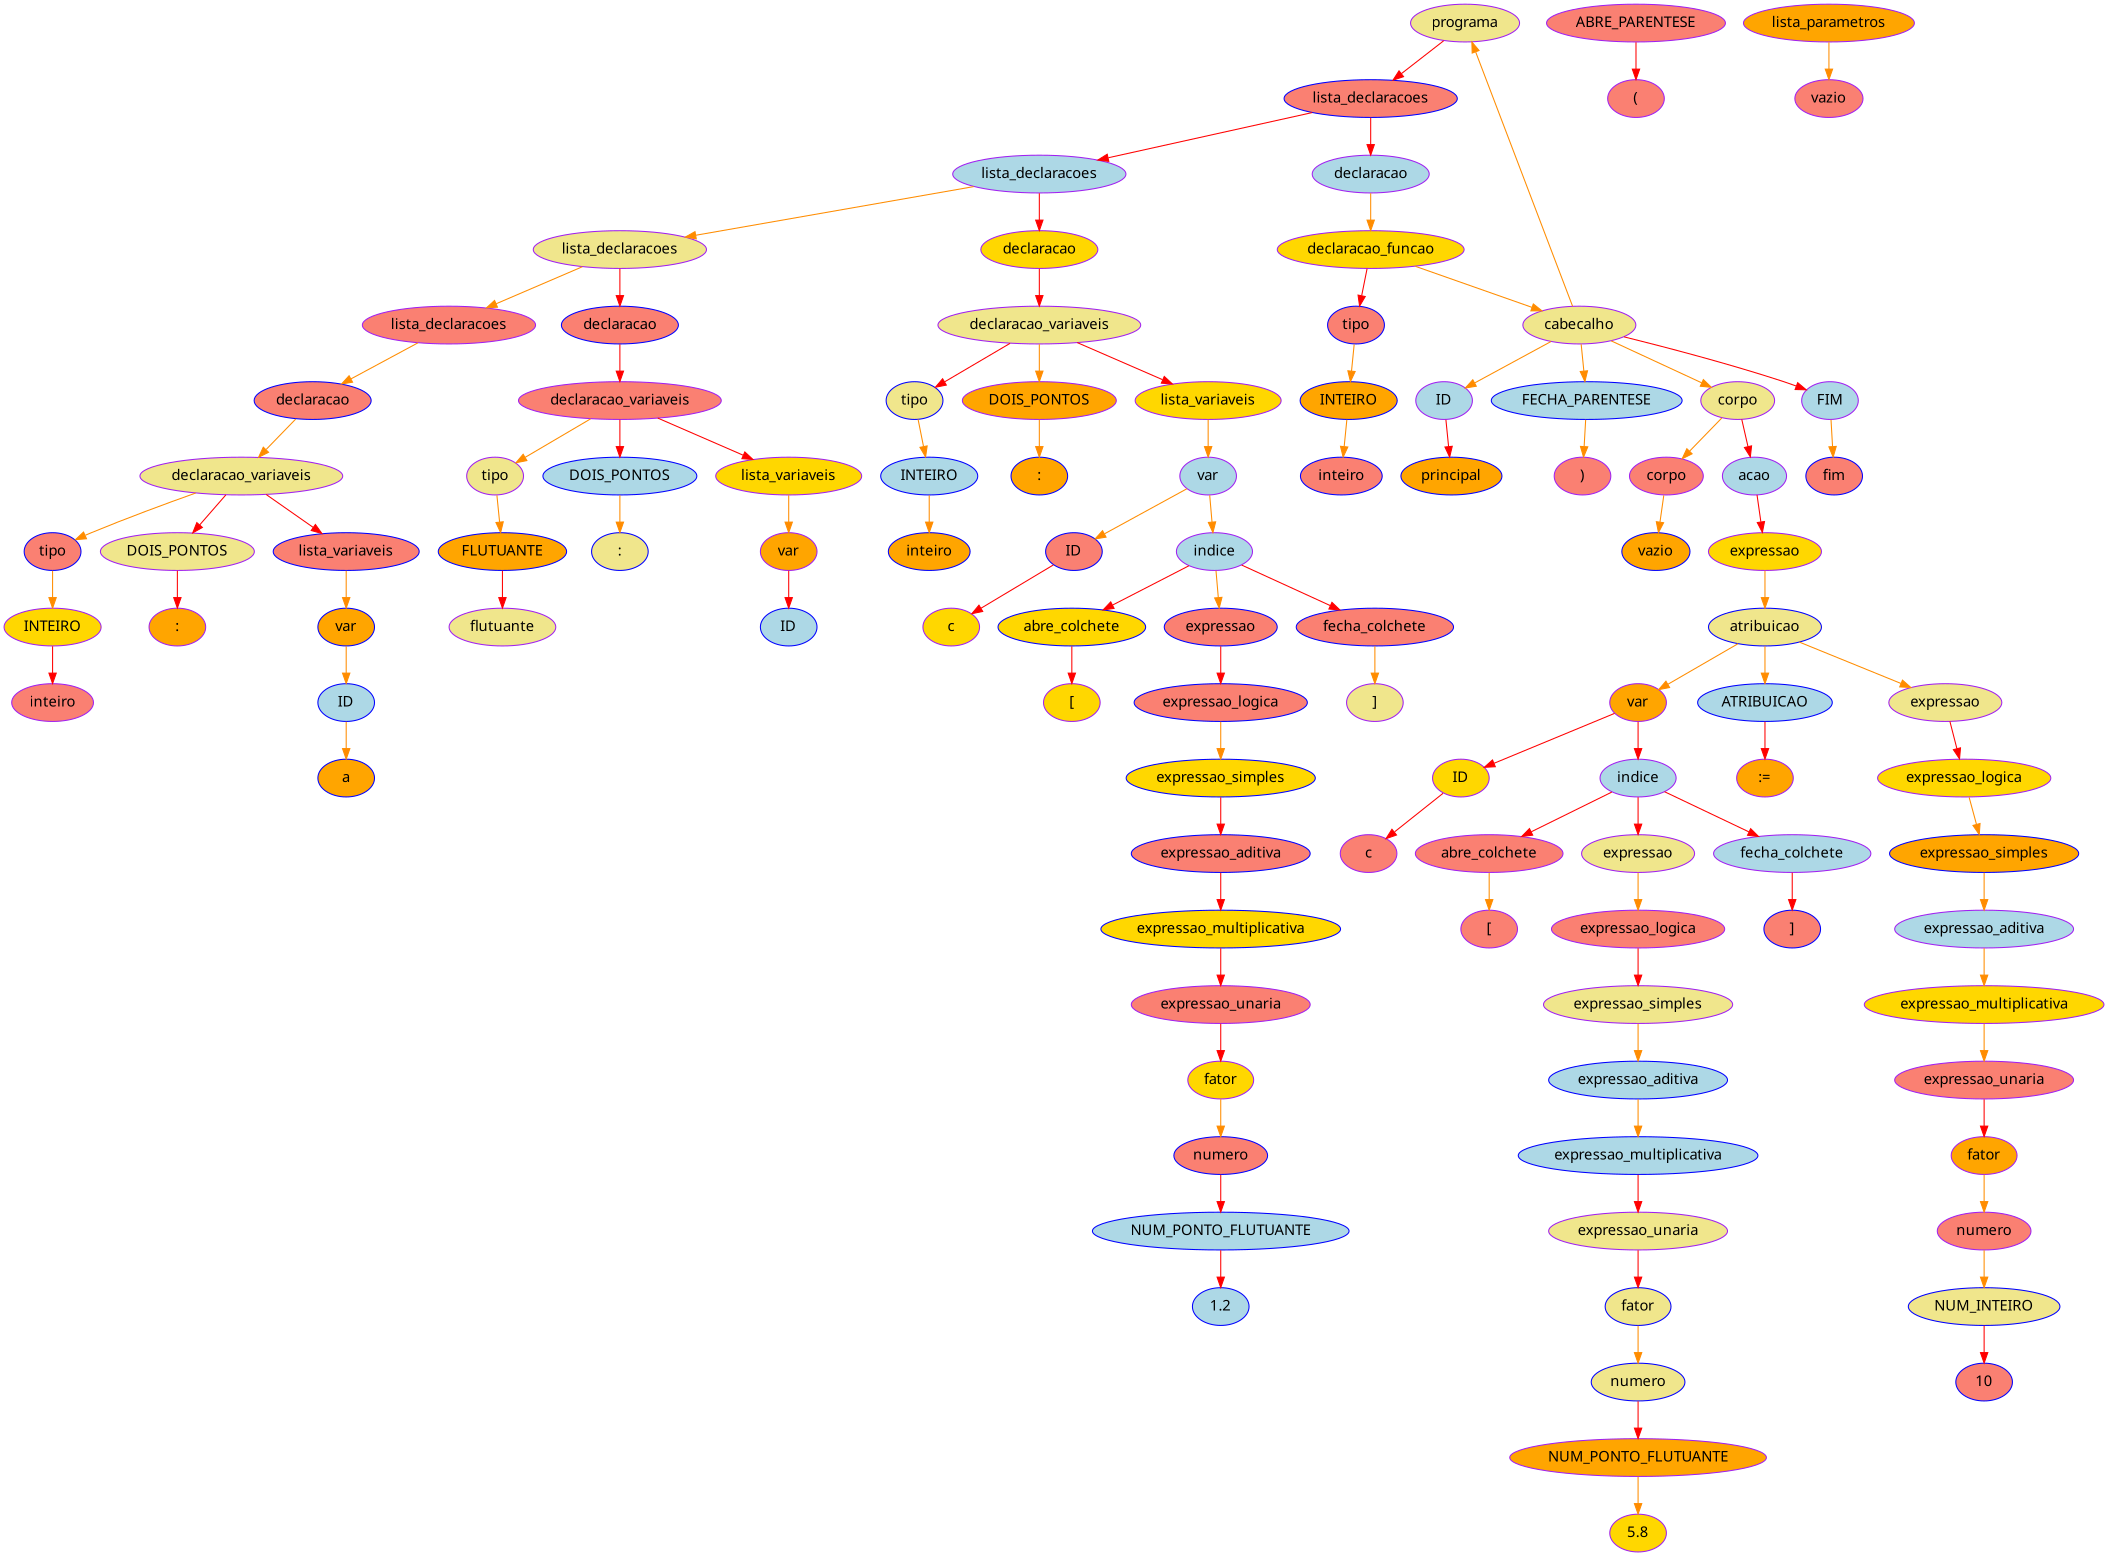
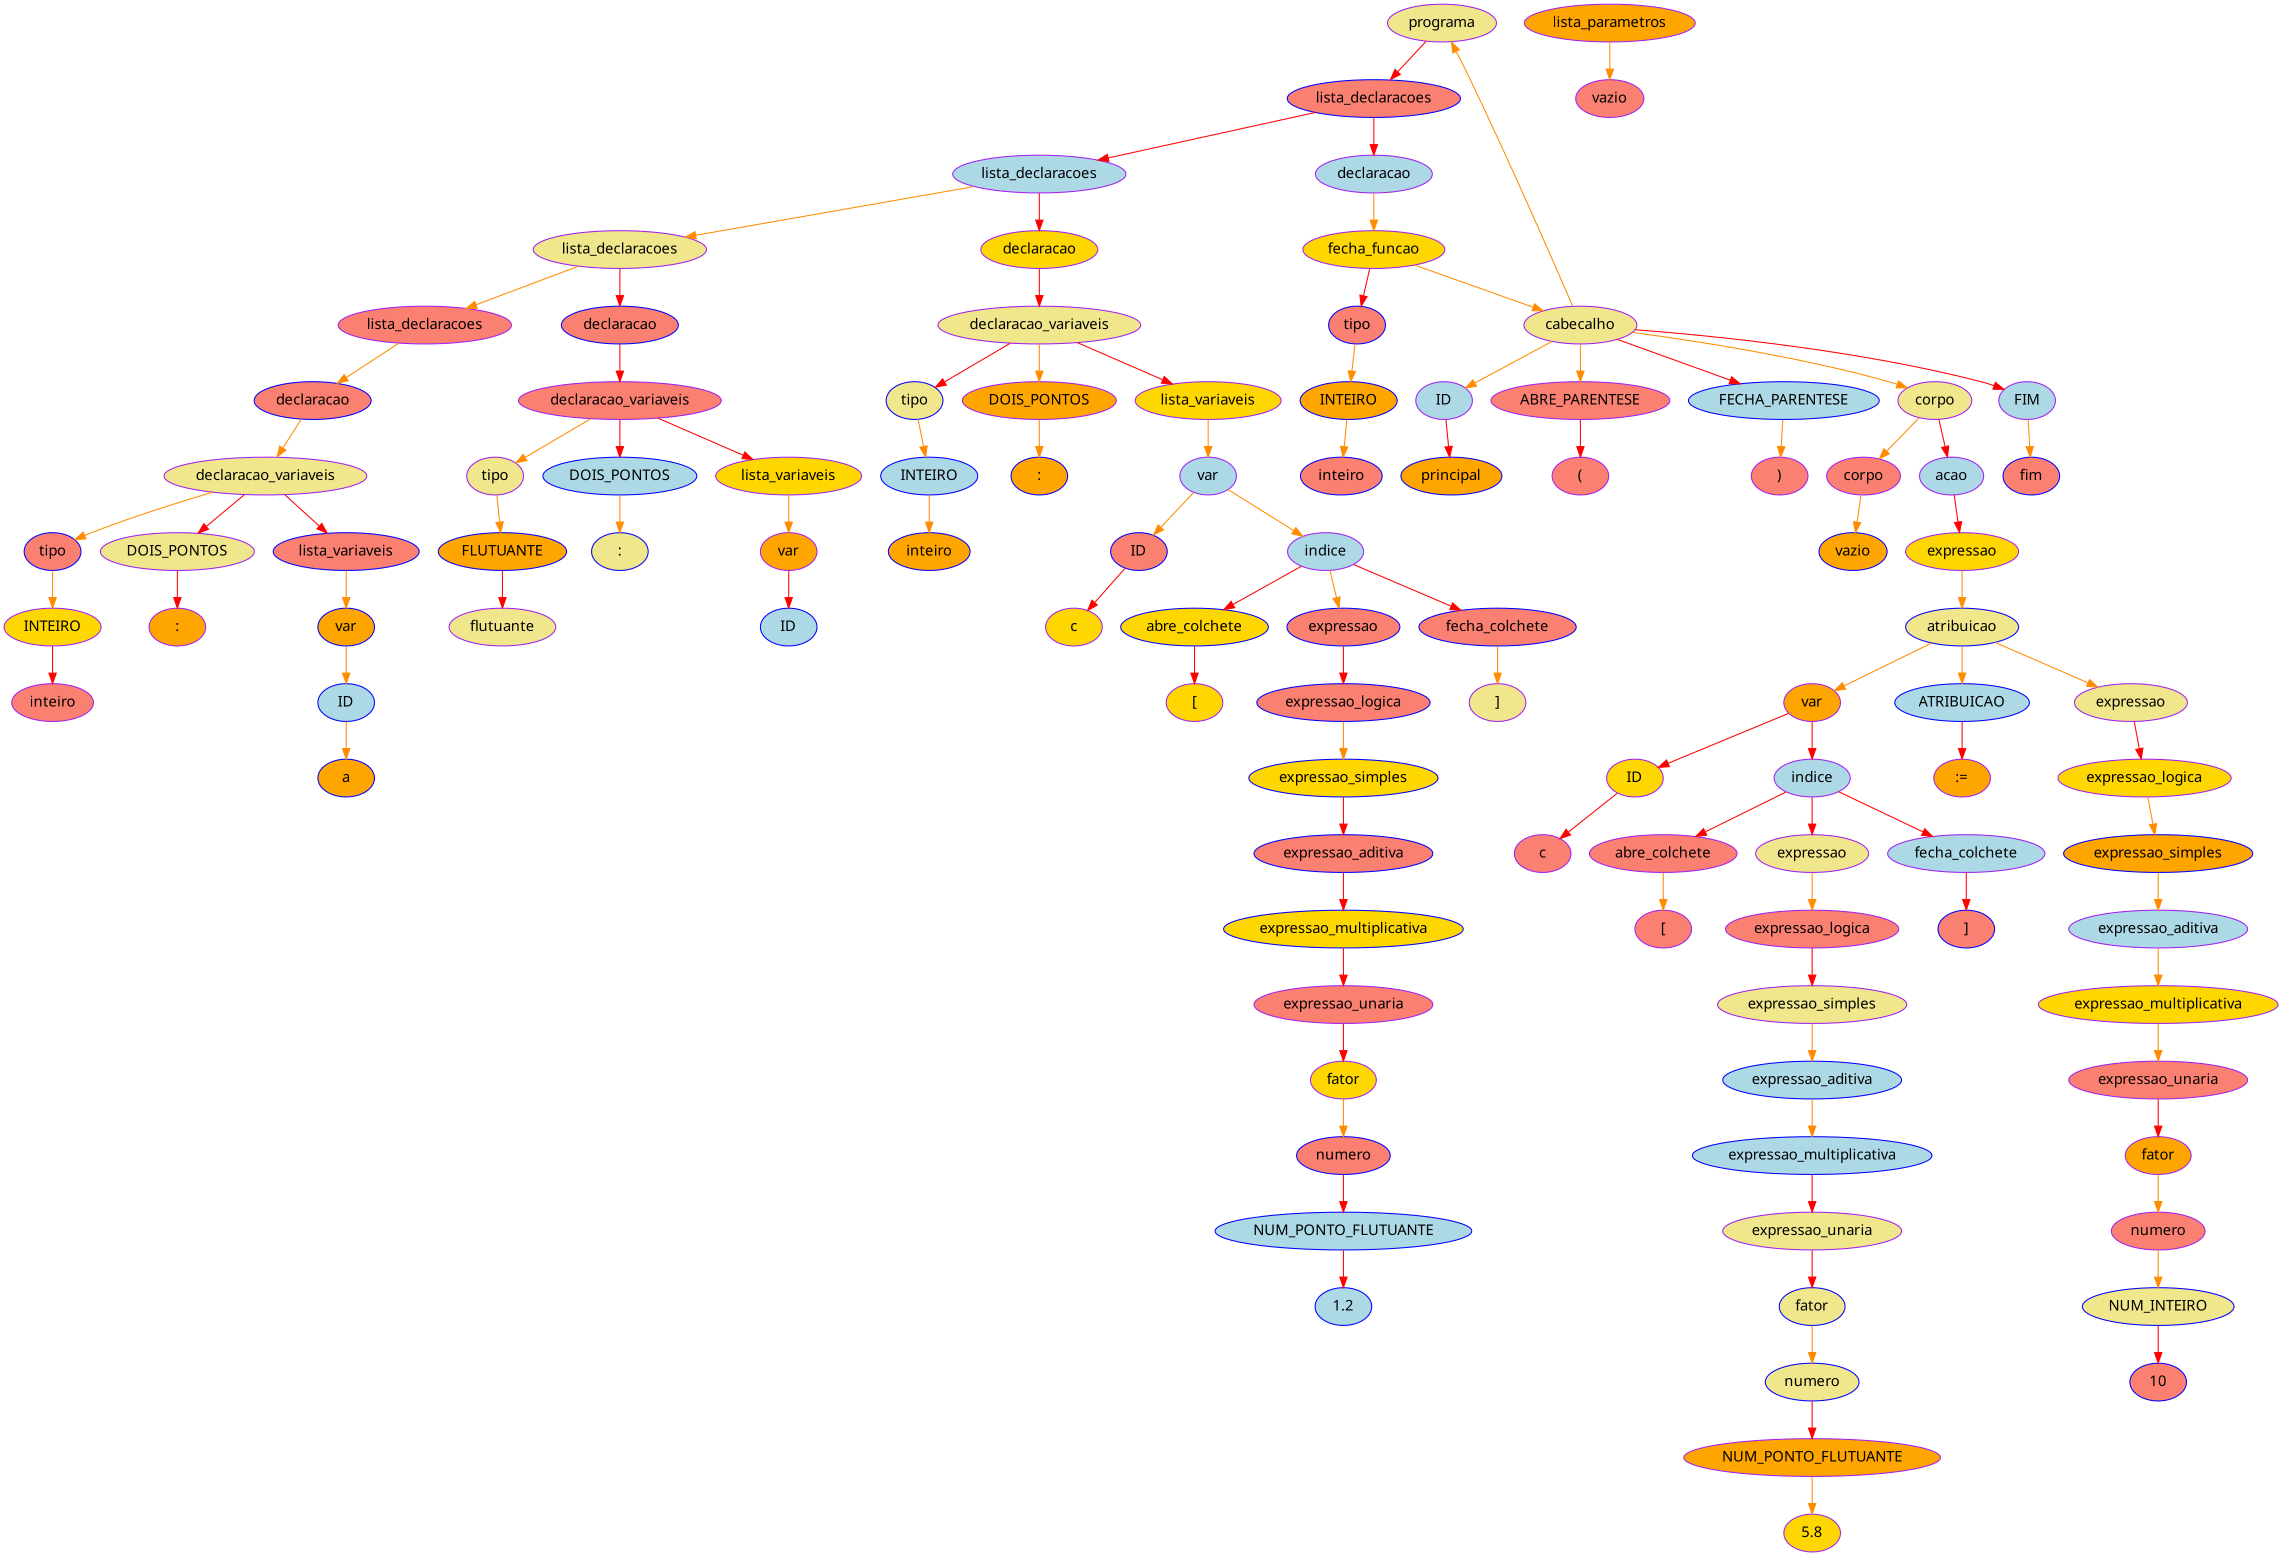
node "declaracao_funcao": label "declaracao_funcao" -> "fecha_funcao"
edge "cabecalho" -> "ABRE_PARENTESE": added
edge "cabecalho" -> "FECHA_PARENTESE": color darkorange -> red
